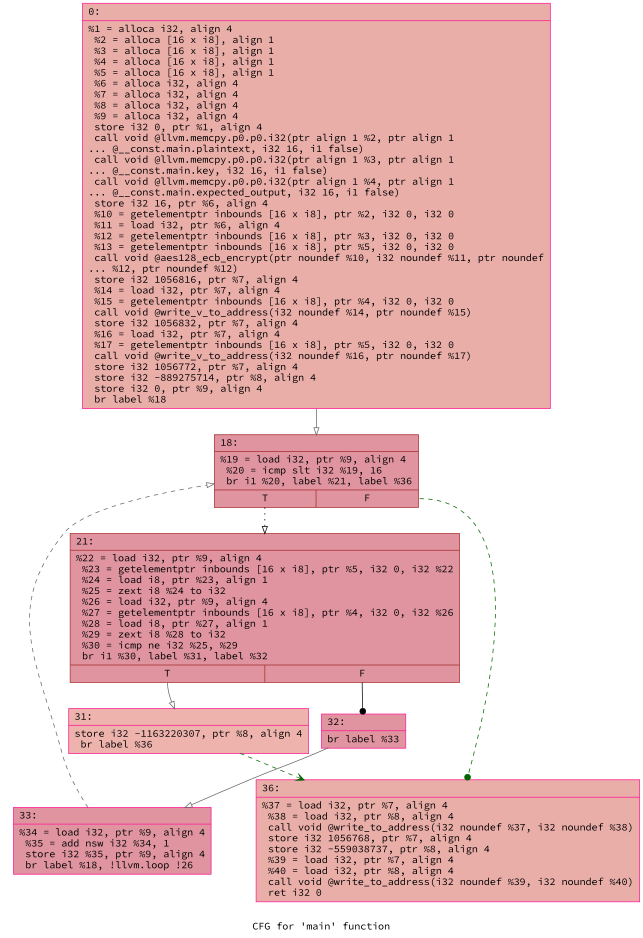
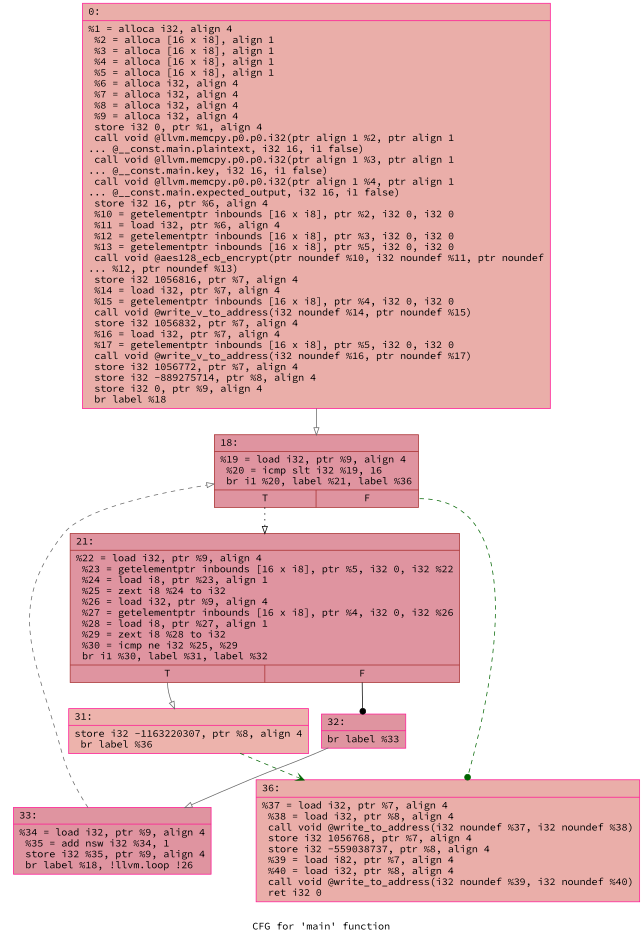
node "0:": text "... %12, ptr noundef %12)" -> "... %12, ptr noundef %13)"
node "36:": text "%39 = load i32, ptr %7, align 4" -> "%39 = load i82, ptr %7, align 4"
